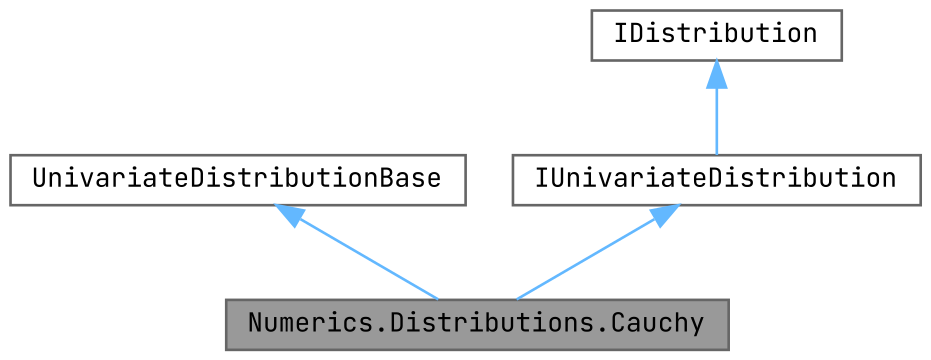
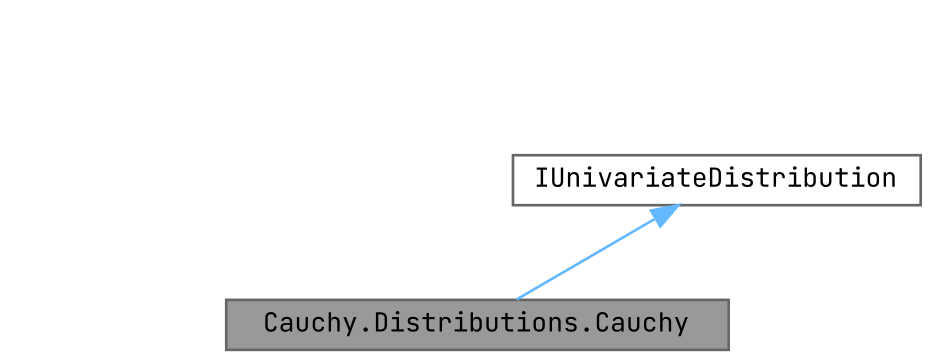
node "IDistribution": removed
node "UnivariateDistributionBase": removed
node "Numerics.Distributions.Cauchy": label "Numerics.Distributions.Cauchy" -> "Cauchy.Distributions.Cauchy"
